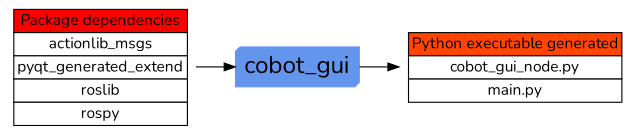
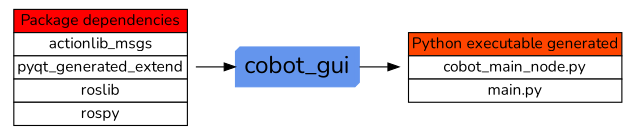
node "Python executable generated": text "cobot_gui_node.py" -> "cobot_main_node.py"
